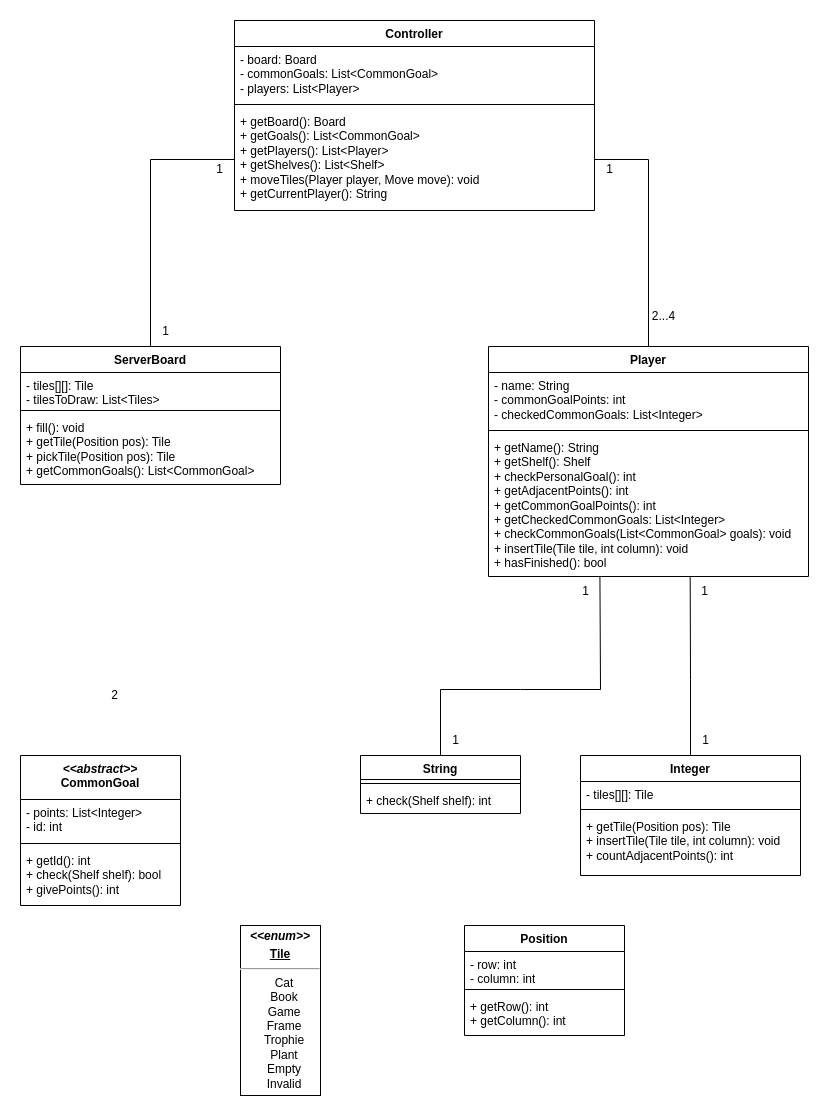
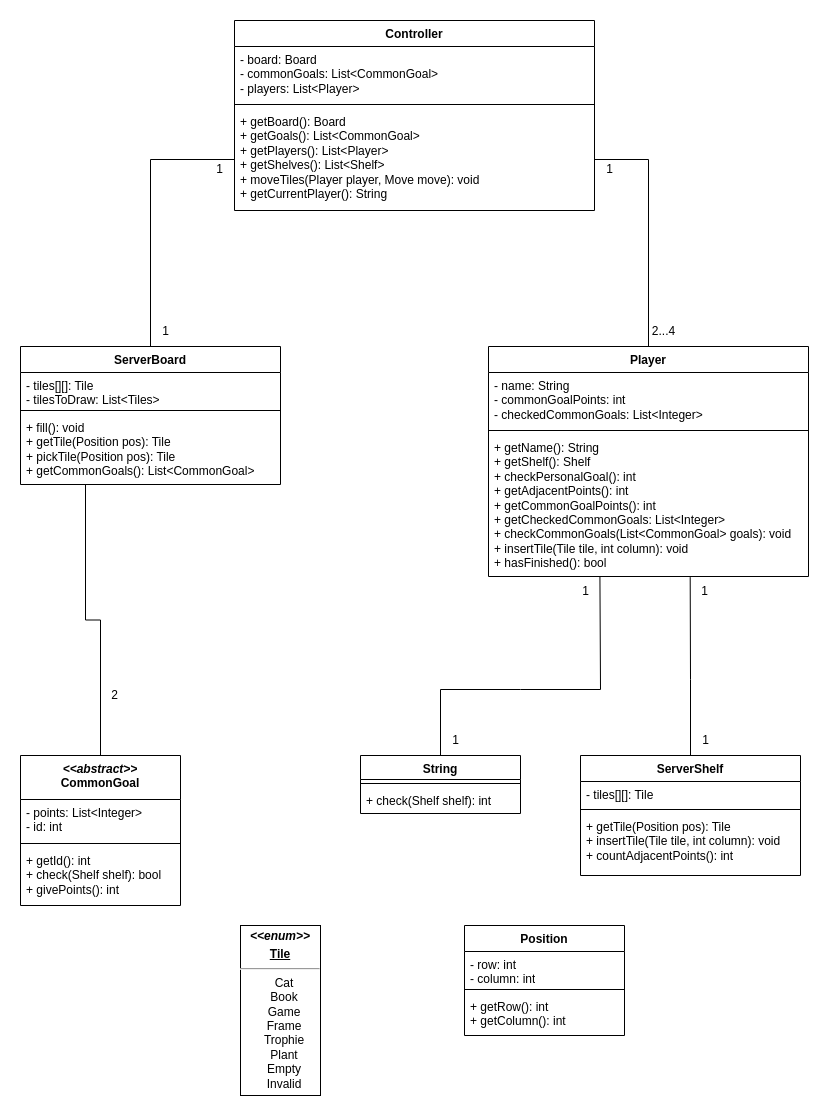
node "2...4": moved (664, 317) -> (664, 332)
edge "ServerBoard" -- "<<abstract>> CommonGoal": added
node "Integer": label "Integer" -> "ServerShelf"
